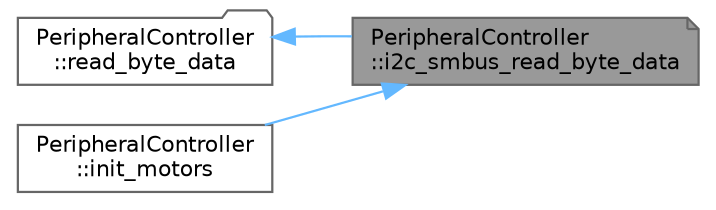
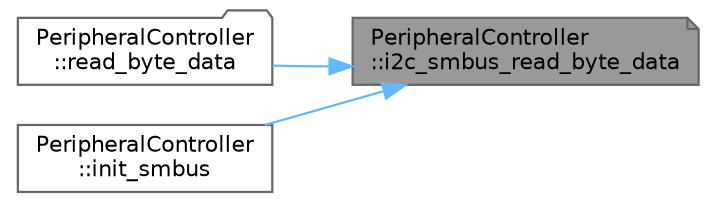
edge "PeripheralController ::i2c_smbus_read_byte_data" -> "PeripheralController ::read_byte_data": reversed
node "PeripheralController ::init_motors": label "PeripheralController ::init_motors" -> "PeripheralController ::init_smbus"
